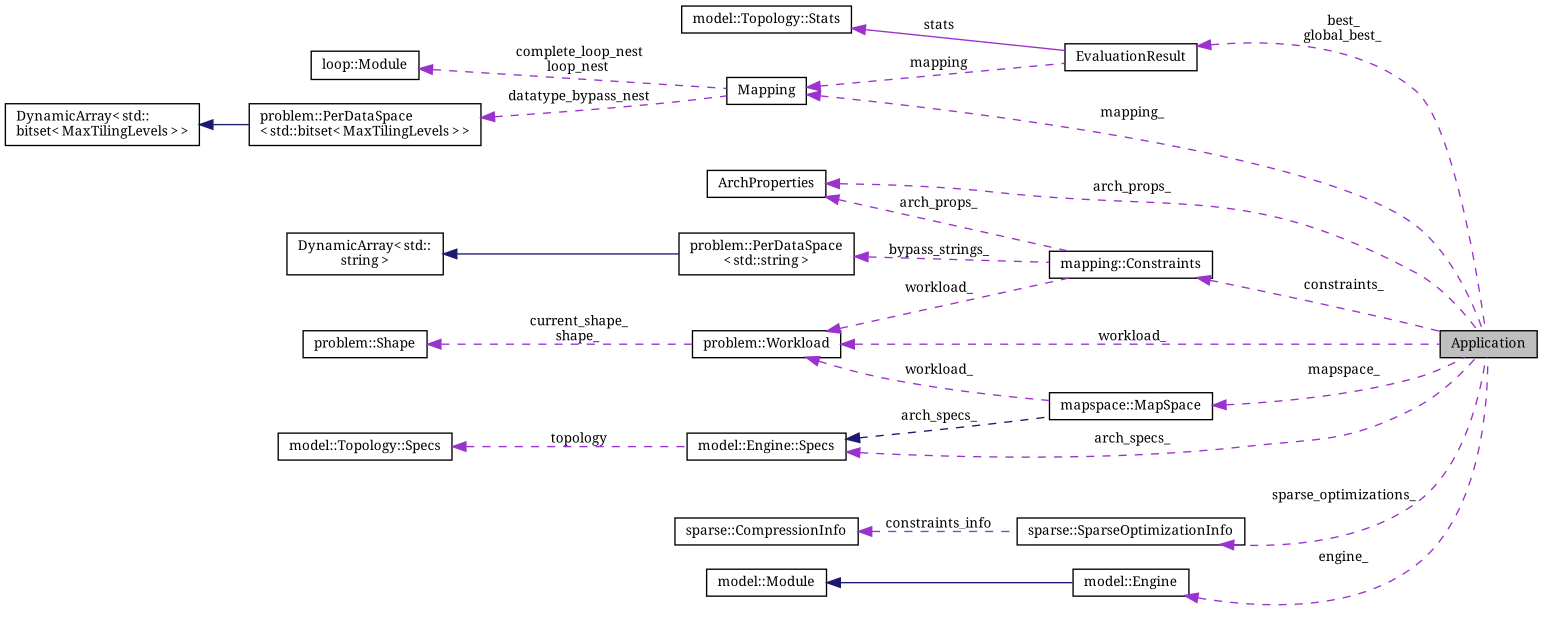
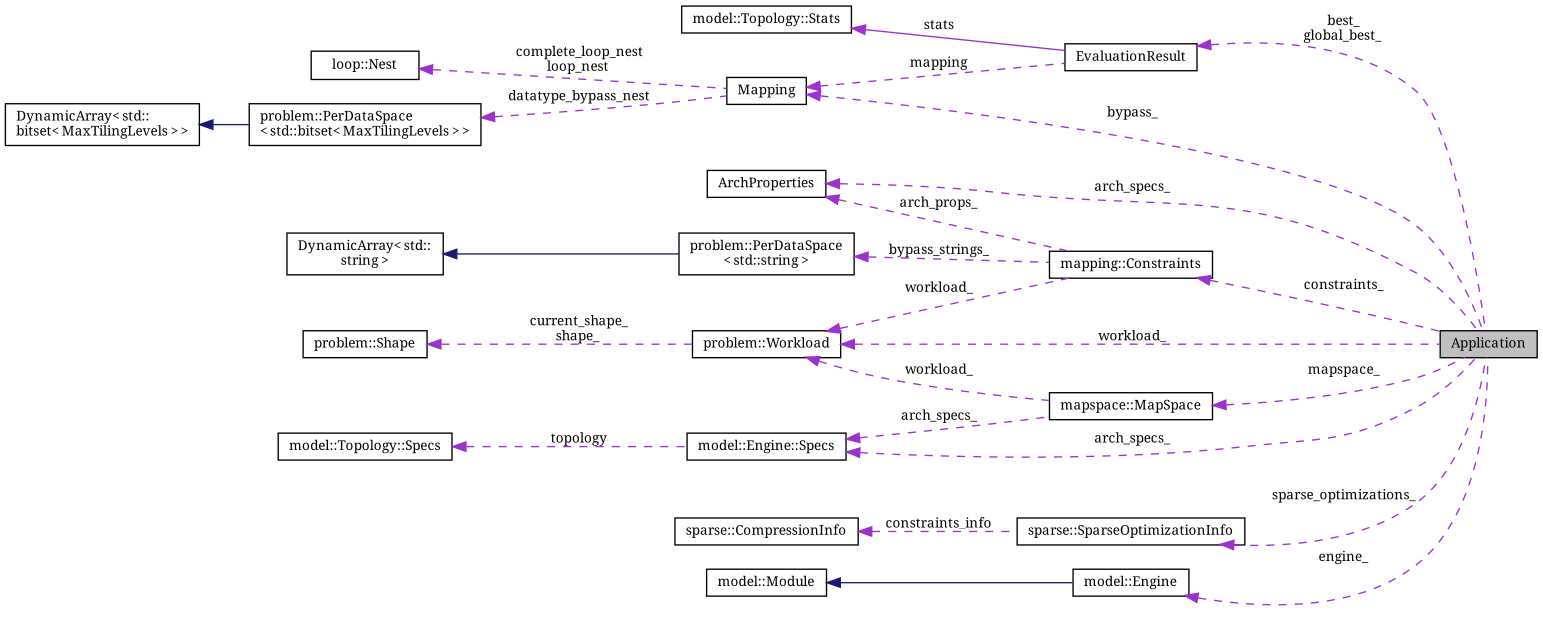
node "loop::Module": label "loop::Module" -> "loop::Nest"
edge "Application" -> "Mapping": label " mapping_" -> " bypass_"
edge "Application" -> "ArchProperties": label " arch_props_" -> " arch_specs_"
edge "mapspace::MapSpace" -> "model::Engine::Specs": color midnightblue -> darkorchid3
